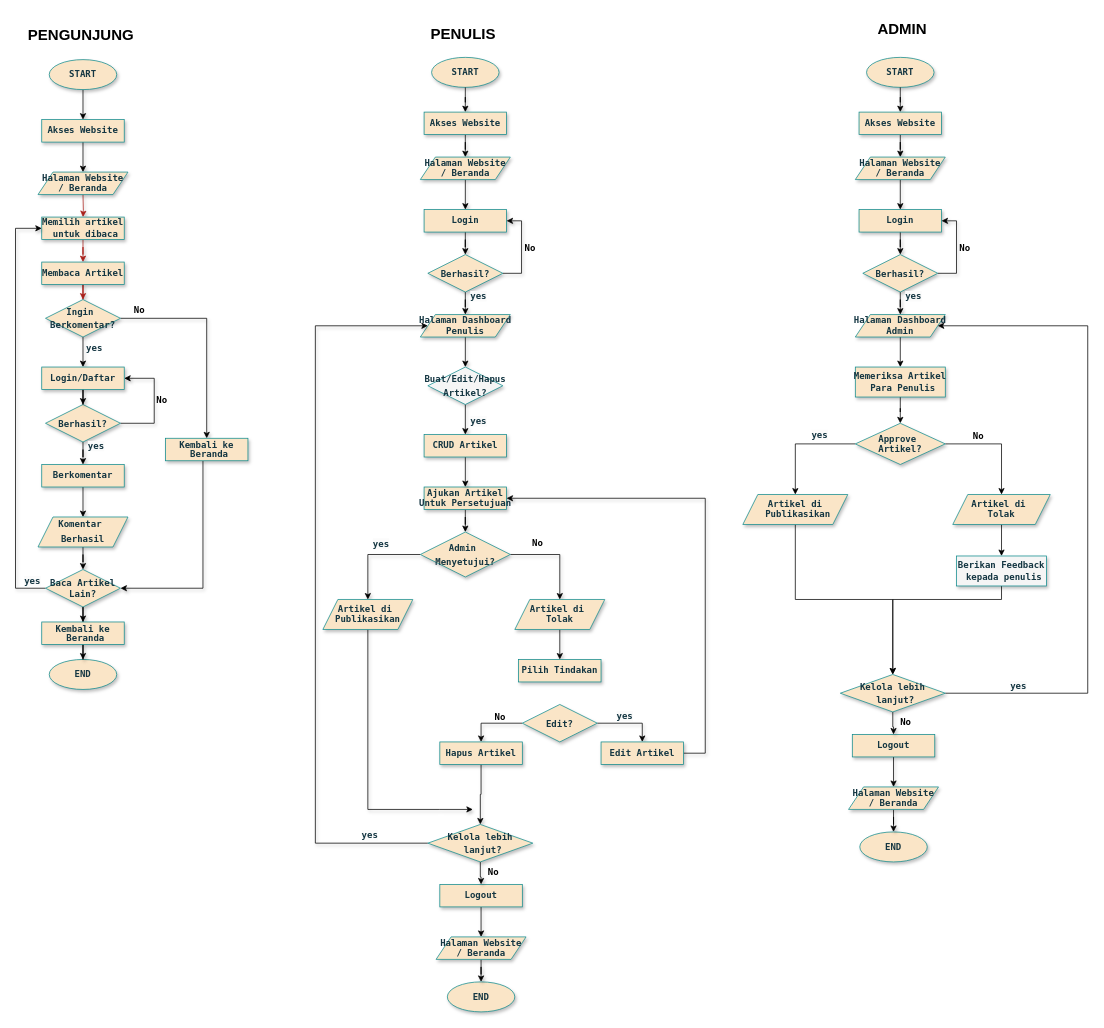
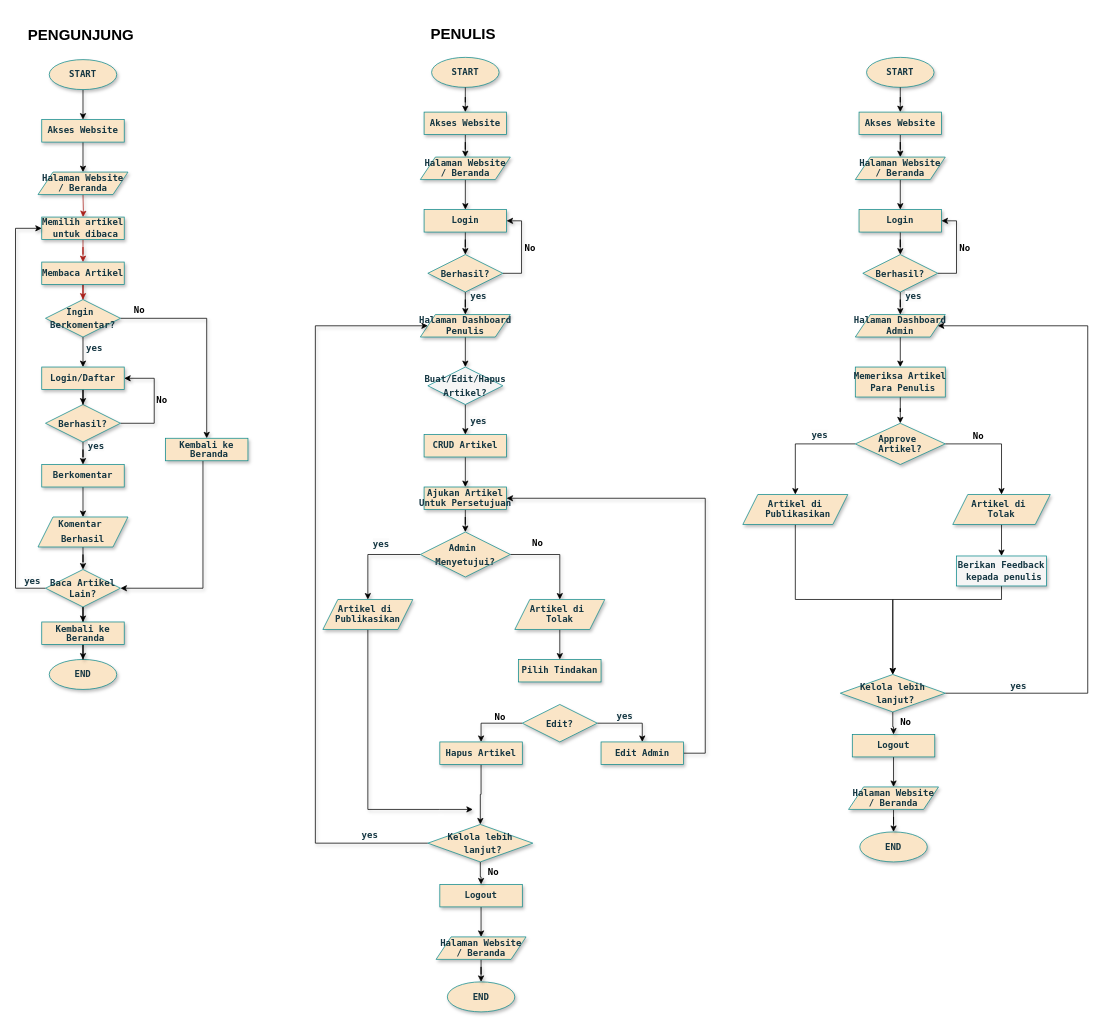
node "ADMIN": removed
node "Edit Artikel": label "Edit Artikel" -> "Edit Admin"
